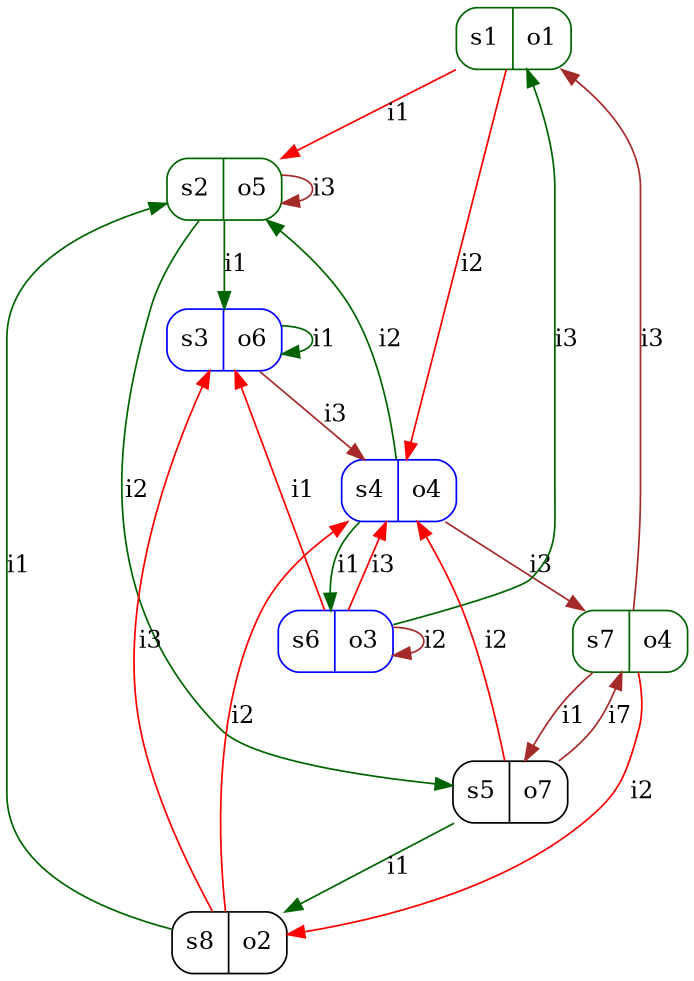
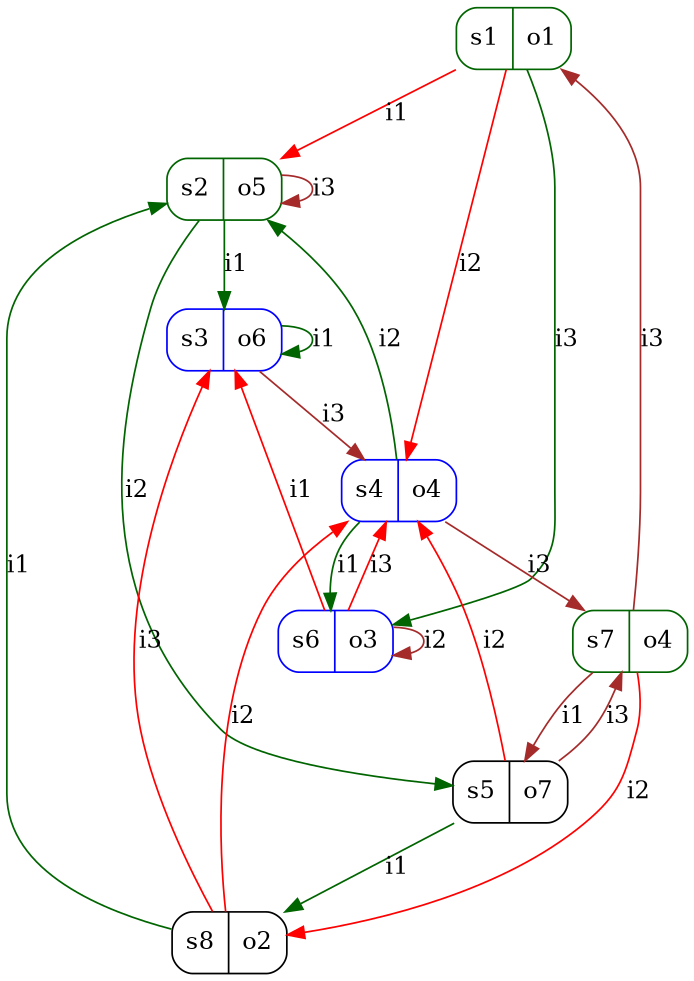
edge "s6" -> "s1": reversed
edge "s5" -> "s7": label "i7" -> "i3"
